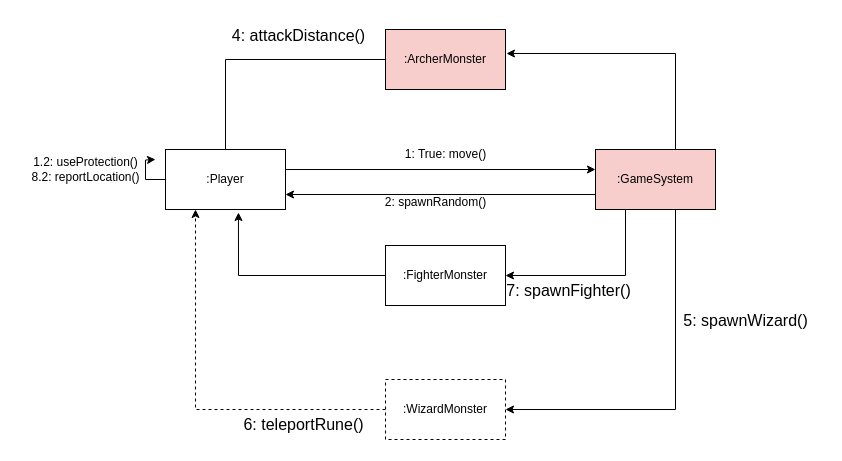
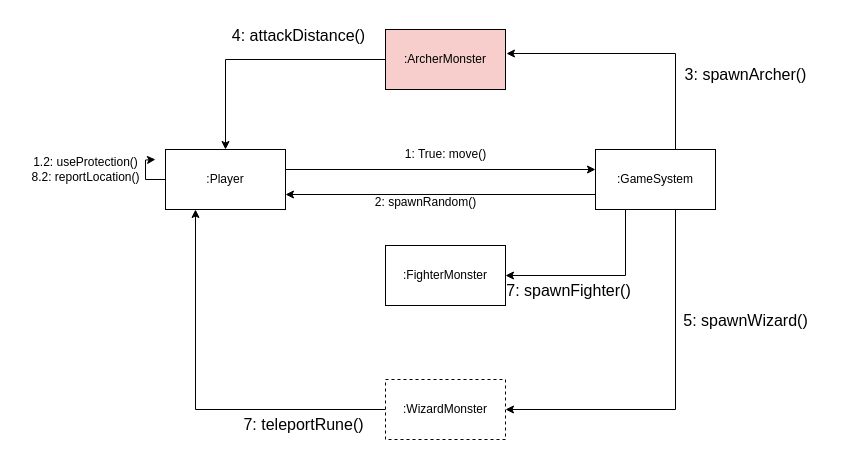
node "3: spawnArcher()": added
edge ":ArcherMonster" -- ":Player": arrowhead none -> classic
node ":GameSystem": fillcolor #f8cecc -> #ffffff
node "2: spawnRandom()": moved (436, 203) -> (426, 203)
edge ":FighterMonster" -> ":Player": removed
edge ":WizardMonster" -> ":Player": style dashed -> solid
node "6: teleportRune()": label "6: teleportRune()" -> "7: teleportRune()"
